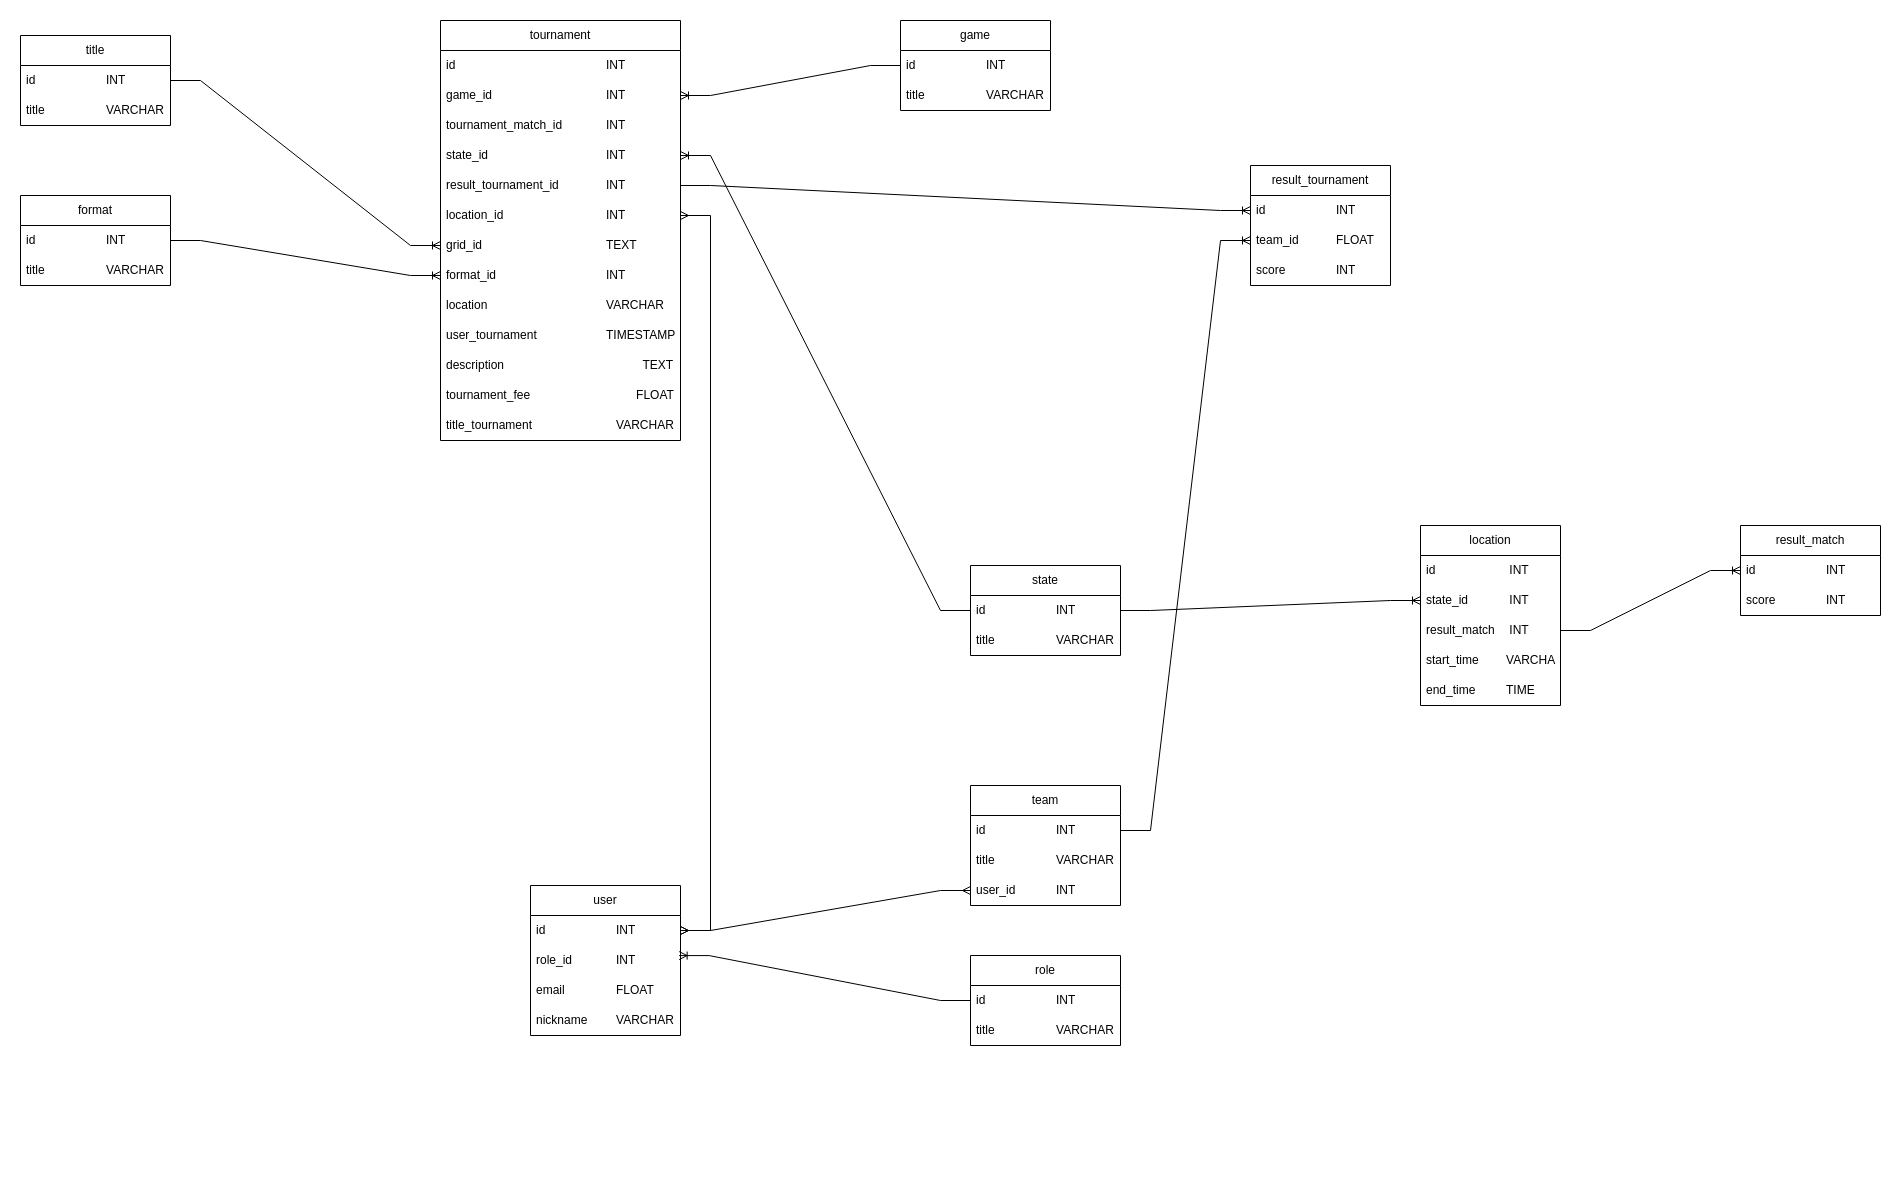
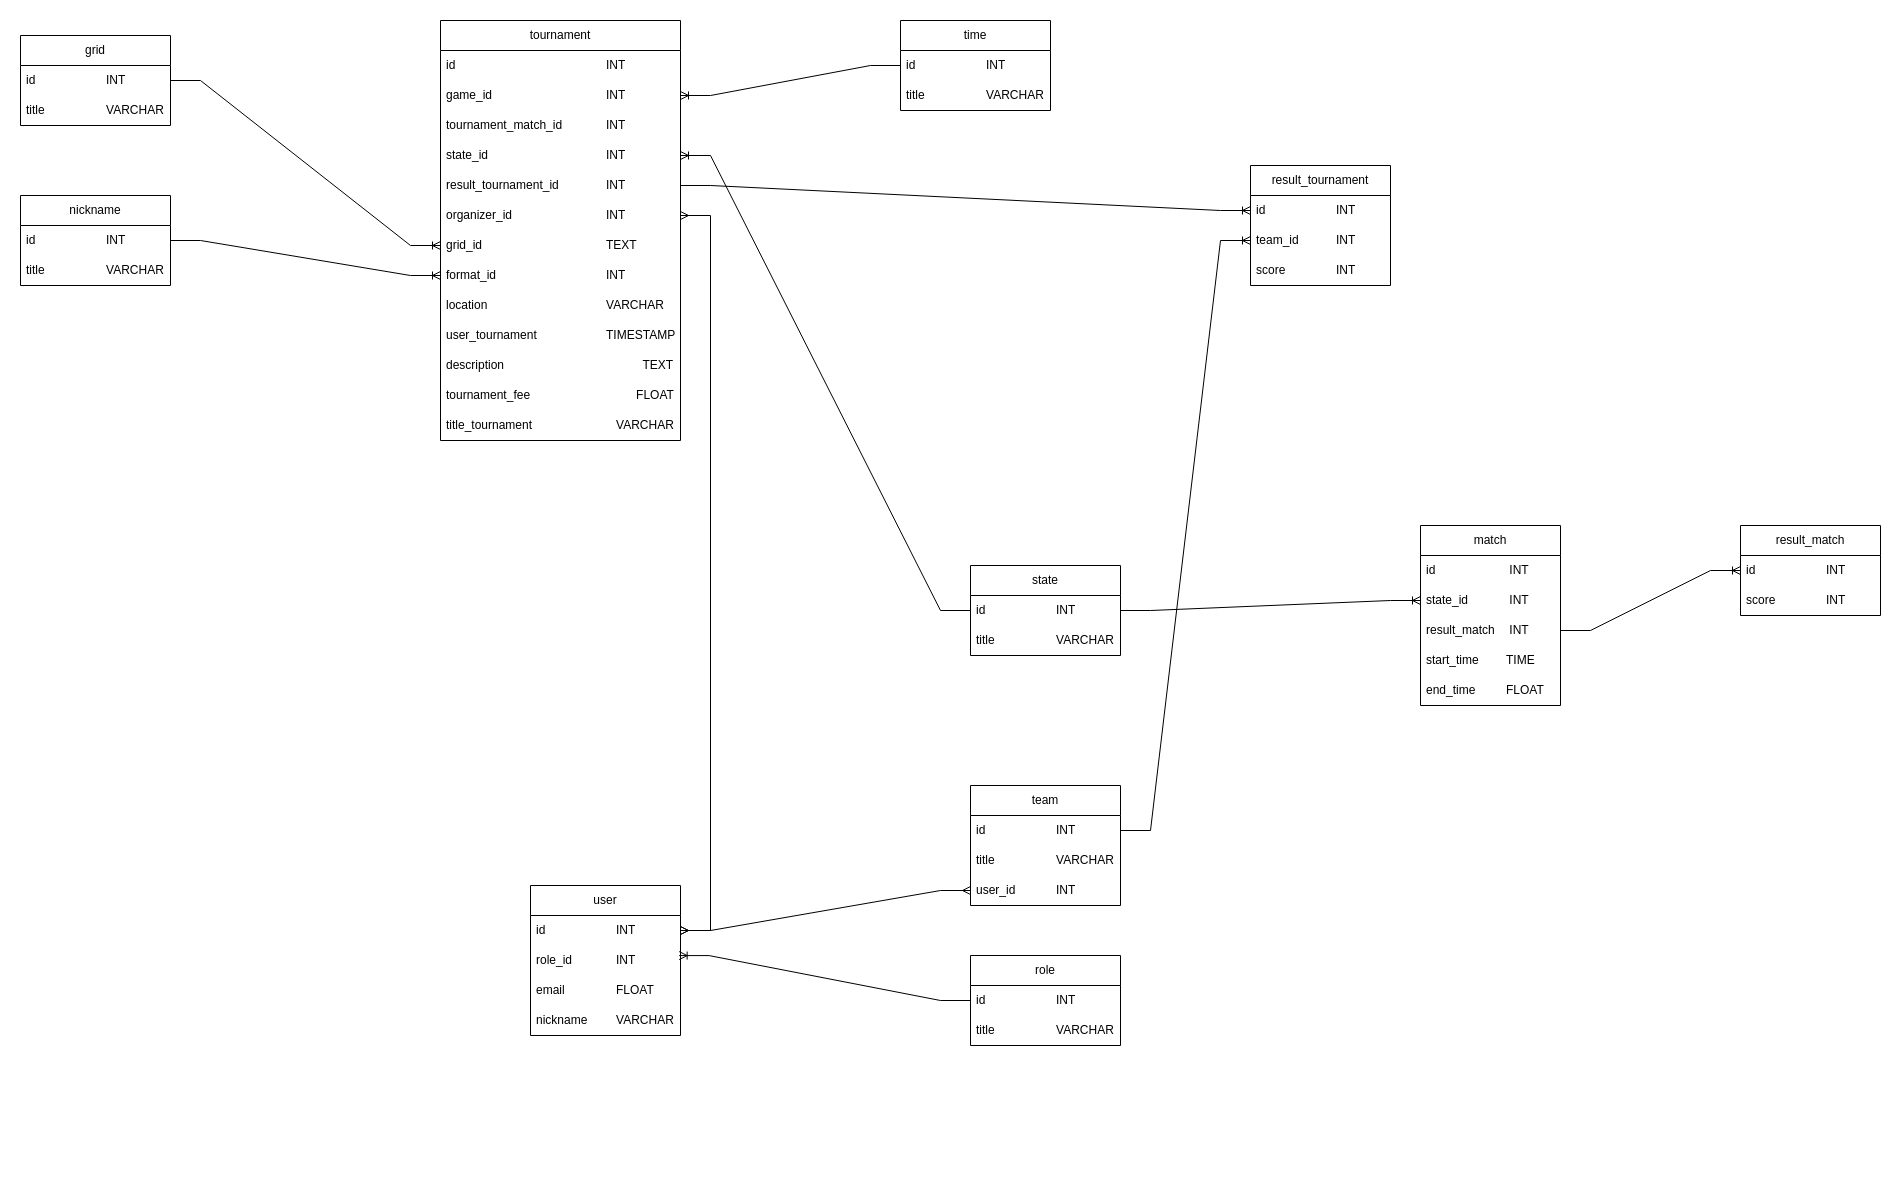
node "game": label "game" -> "time"
node "title": label "title" -> "grid"
node "format": label "format" -> "nickname"
node "location_id INT": label "location_id INT" -> "organizer_id INT"
node "team_id FLOAT": label "team_id FLOAT" -> "team_id INT"
node "location": label "location" -> "match"
node "start_time VARCHAR": label "start_time VARCHAR" -> "start_time TIME"
node "end_time TIME": label "end_time TIME" -> "end_time FLOAT"
